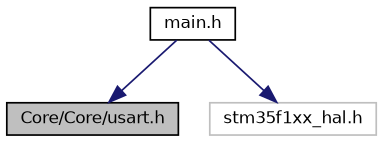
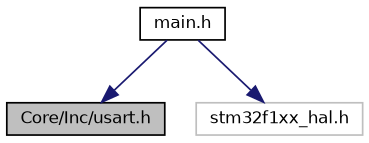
node "Core/Core/usart.h": label "Core/Core/usart.h" -> "Core/Inc/usart.h"
node "stm35f1xx_hal.h": label "stm35f1xx_hal.h" -> "stm32f1xx_hal.h"
